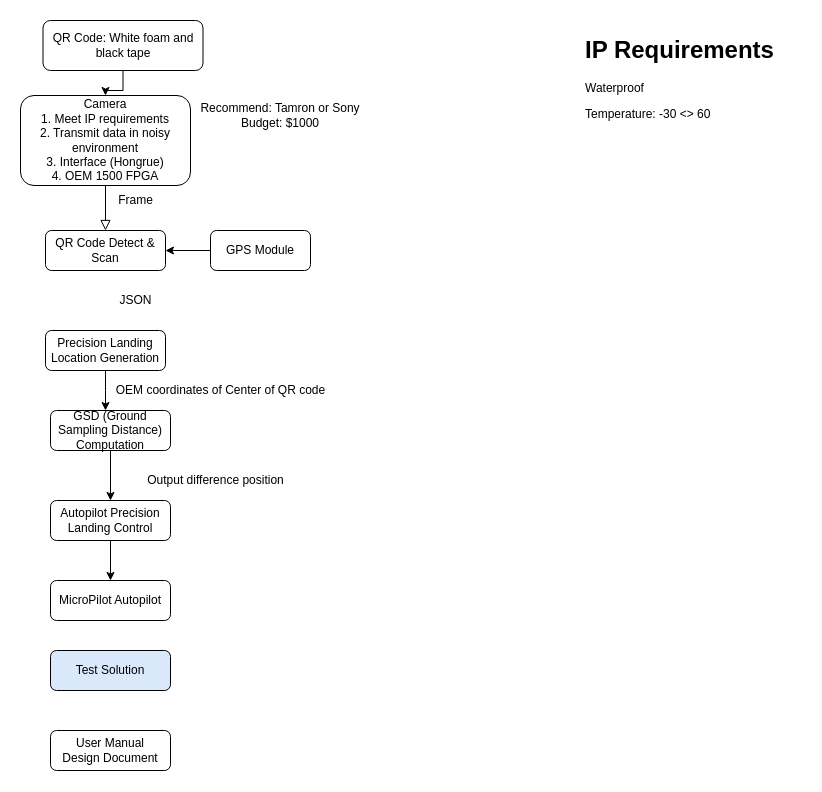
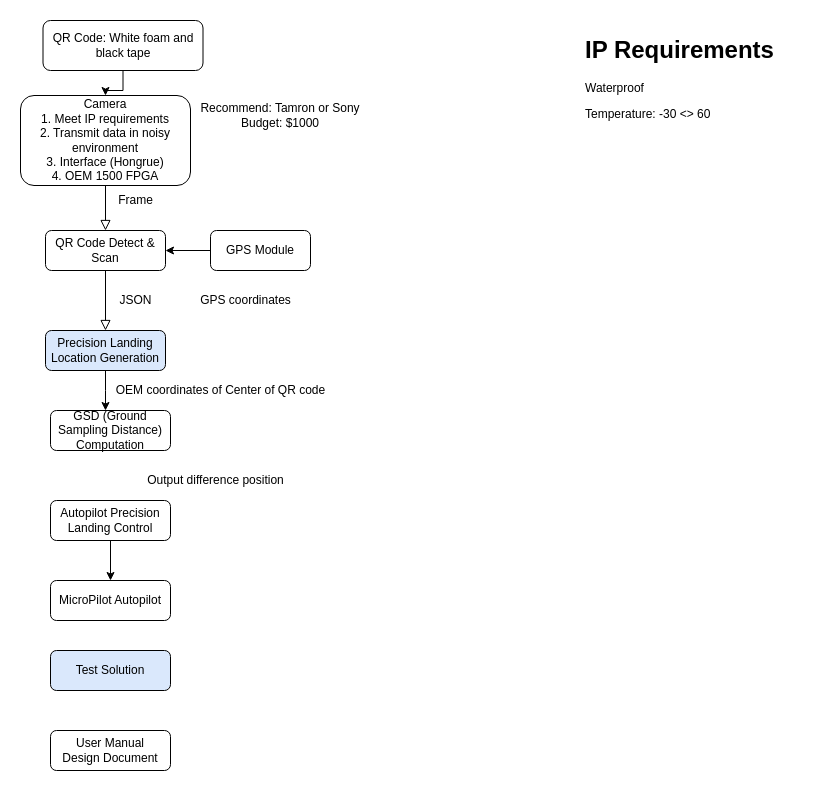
edge "QR Code Detect & Scan" -> "Precision Landing Location Generation": added
node "GPS coordinates": added
node "Precision Landing Location Generation": fillcolor #ffffff -> #dae8fc
edge "GSD (Ground Sampling Distance) Computation" -> "Autopilot Precision Landing Control": removed
